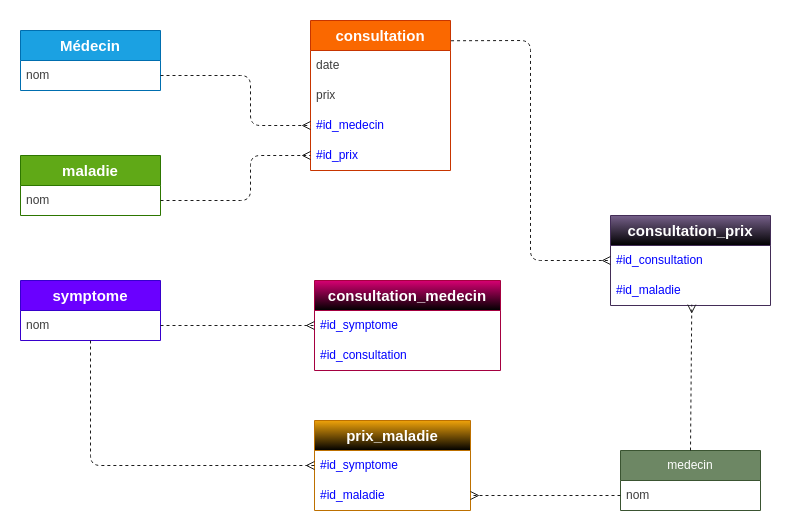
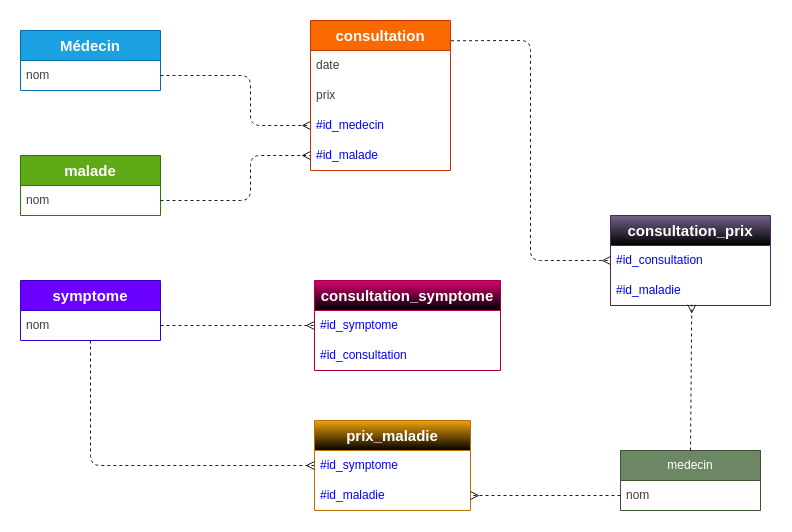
node "#id_prix": label "#id_prix" -> "#id_malade"
node "maladie": label "maladie" -> "malade"
node "consultation_medecin": label "consultation_medecin" -> "consultation_symptome"
